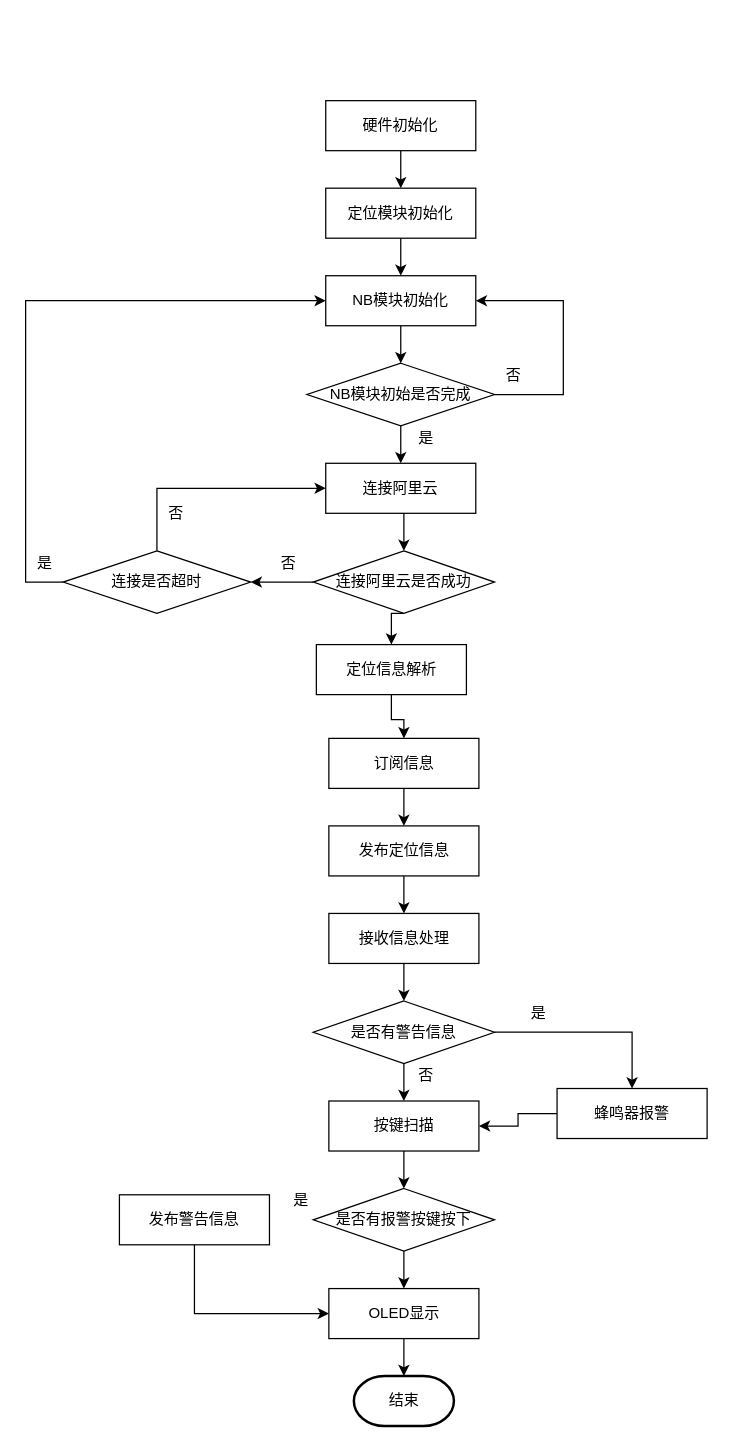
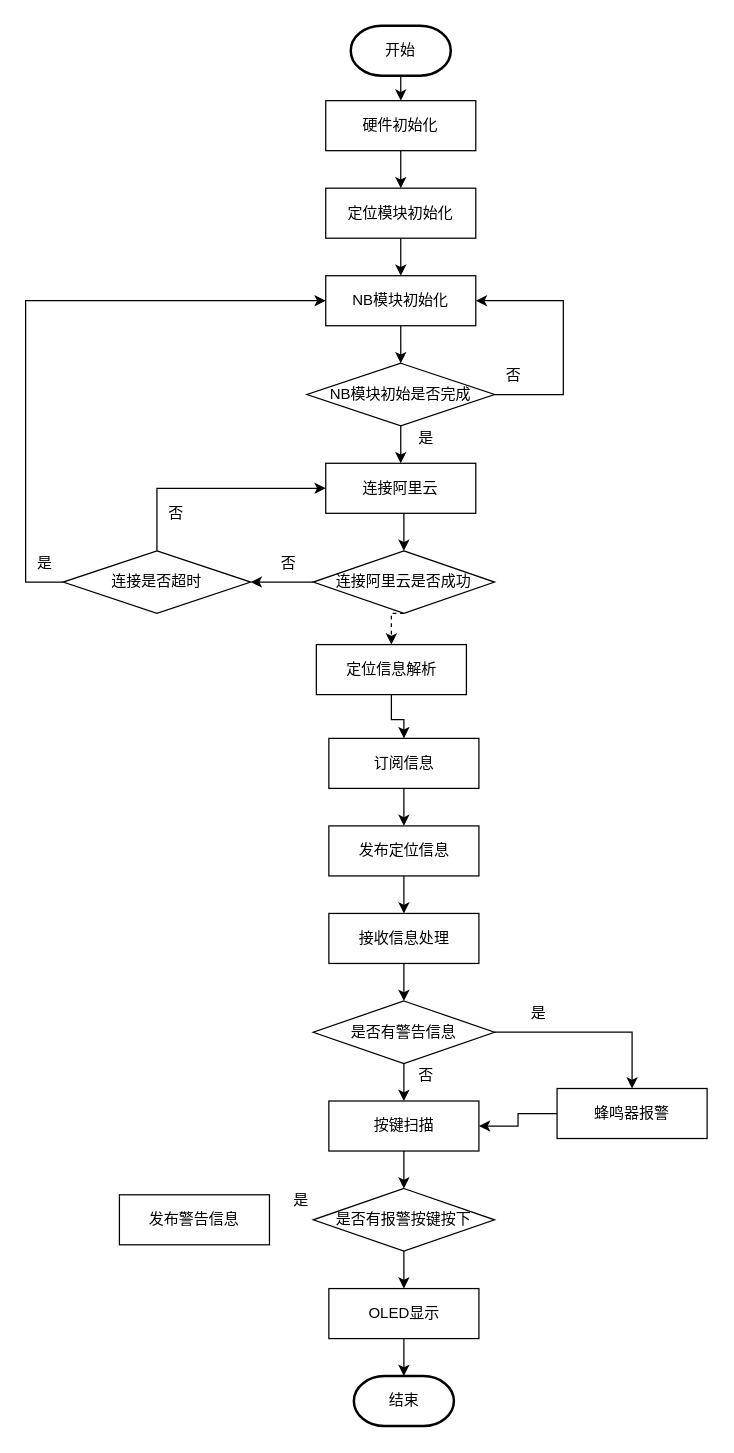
node "开始": added
edge "开始" -> "硬件初始化": added
edge "连接阿里云是否成功" -> "定位信息解析": style solid -> dashed
edge "发布警告信息" -> "OLED显示": removed
